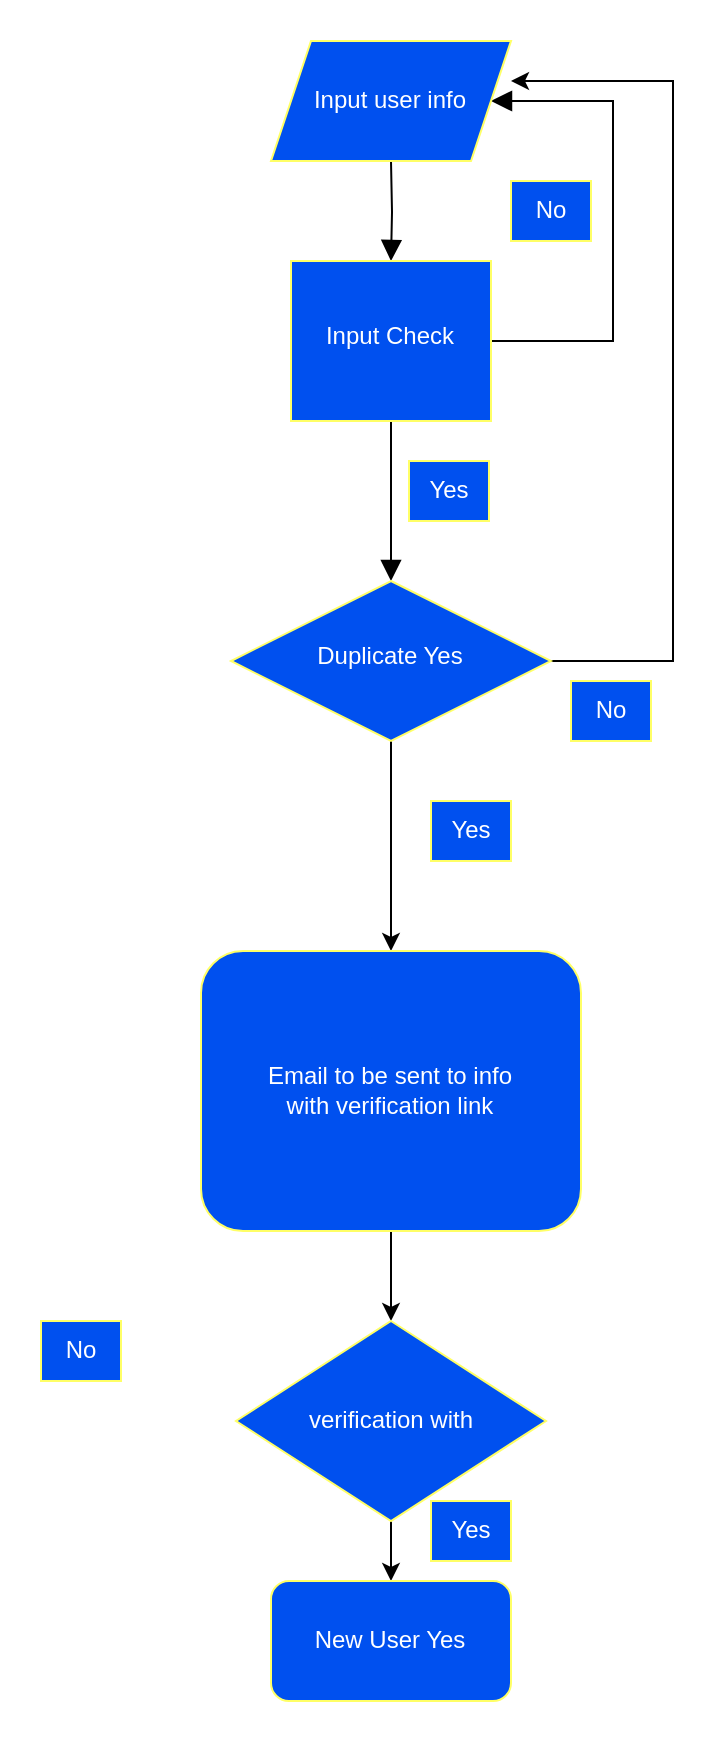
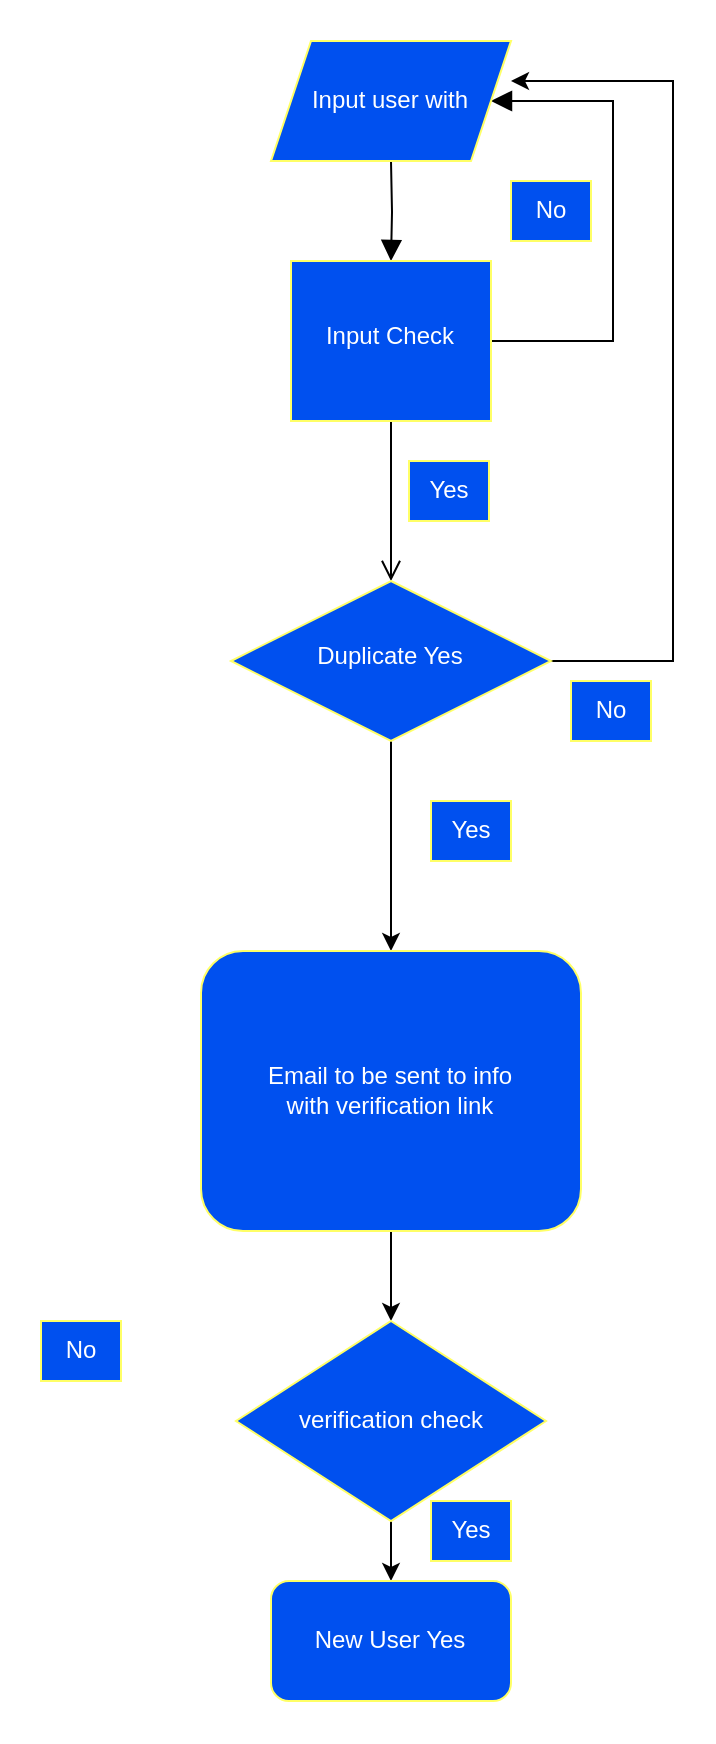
node "Input user info": label "Input user info" -> "Input user with"
edge "Input Check" -> "Duplicate Yes": arrowhead block -> open
node "verification with": label "verification with" -> "verification check"
